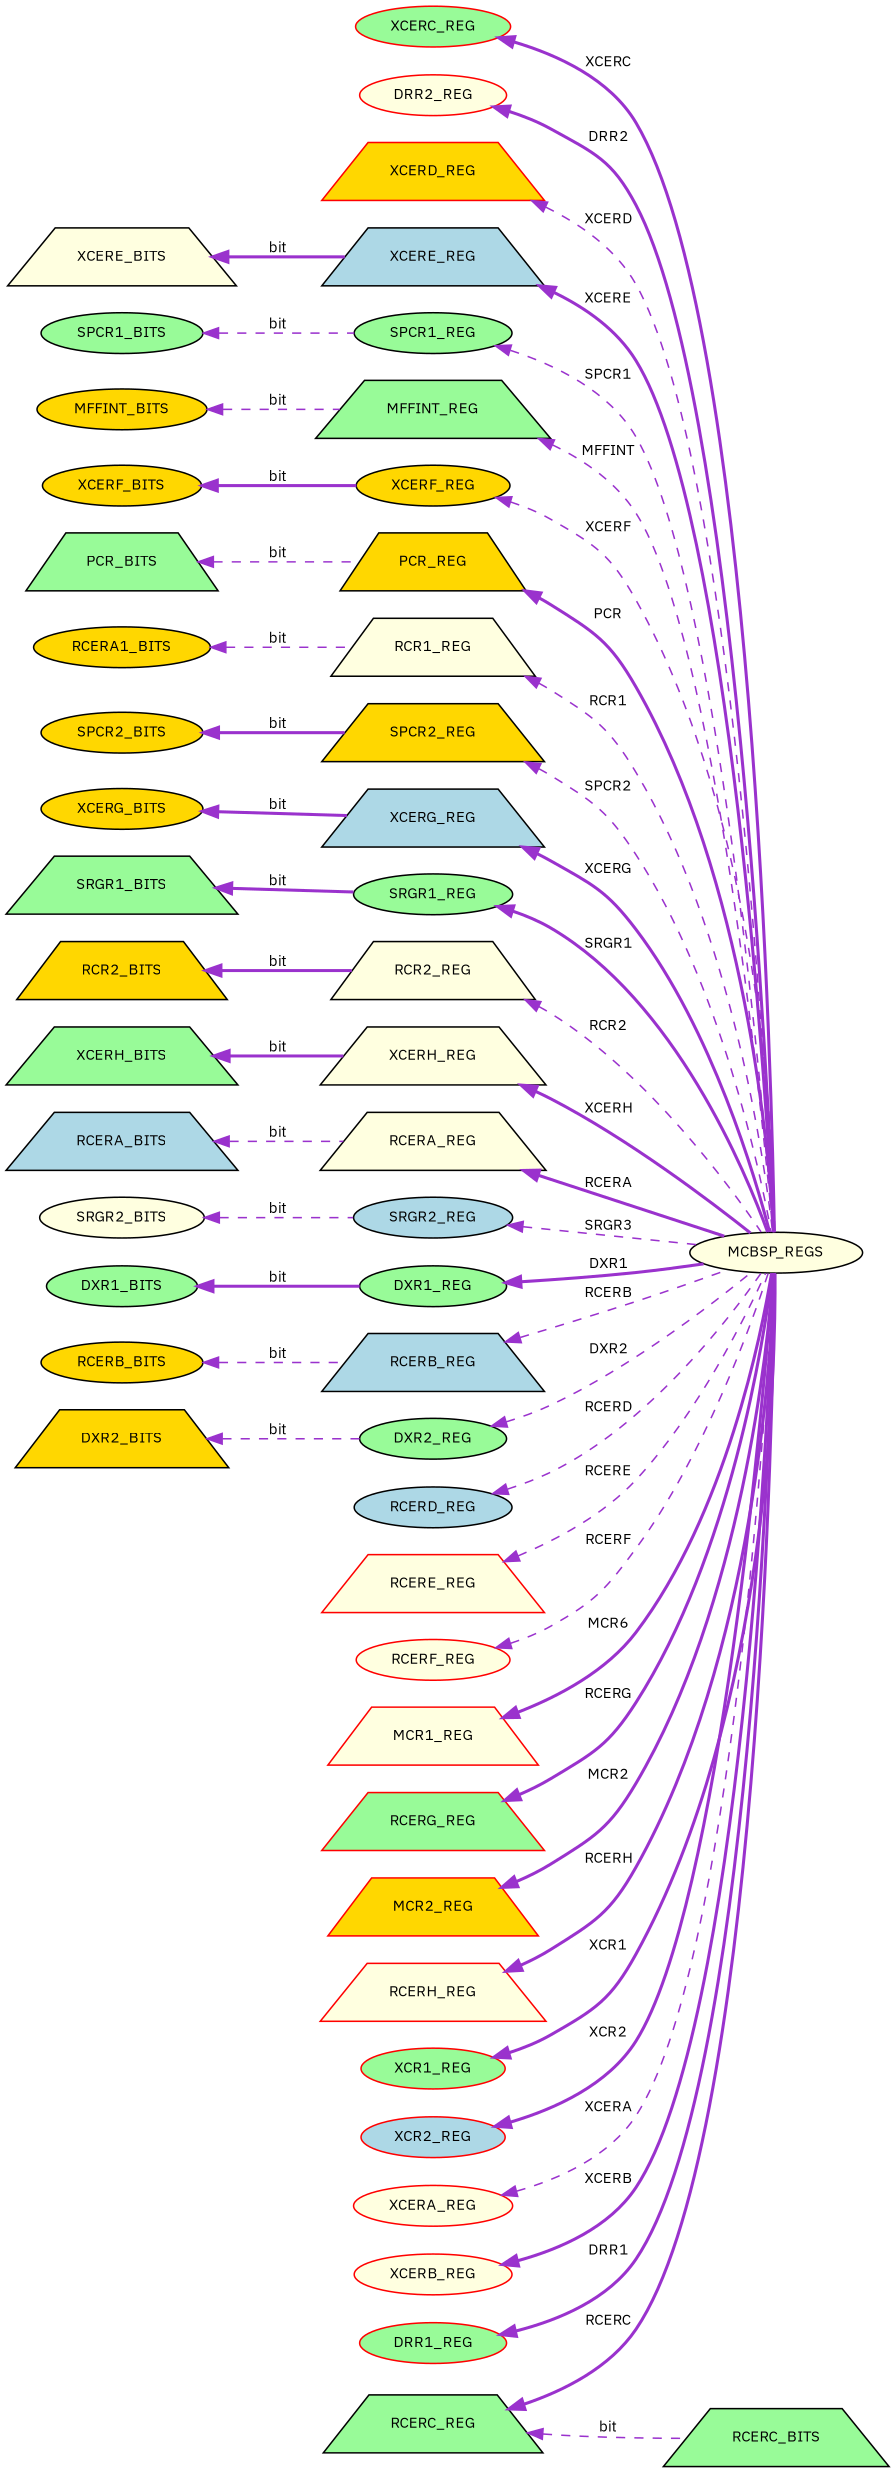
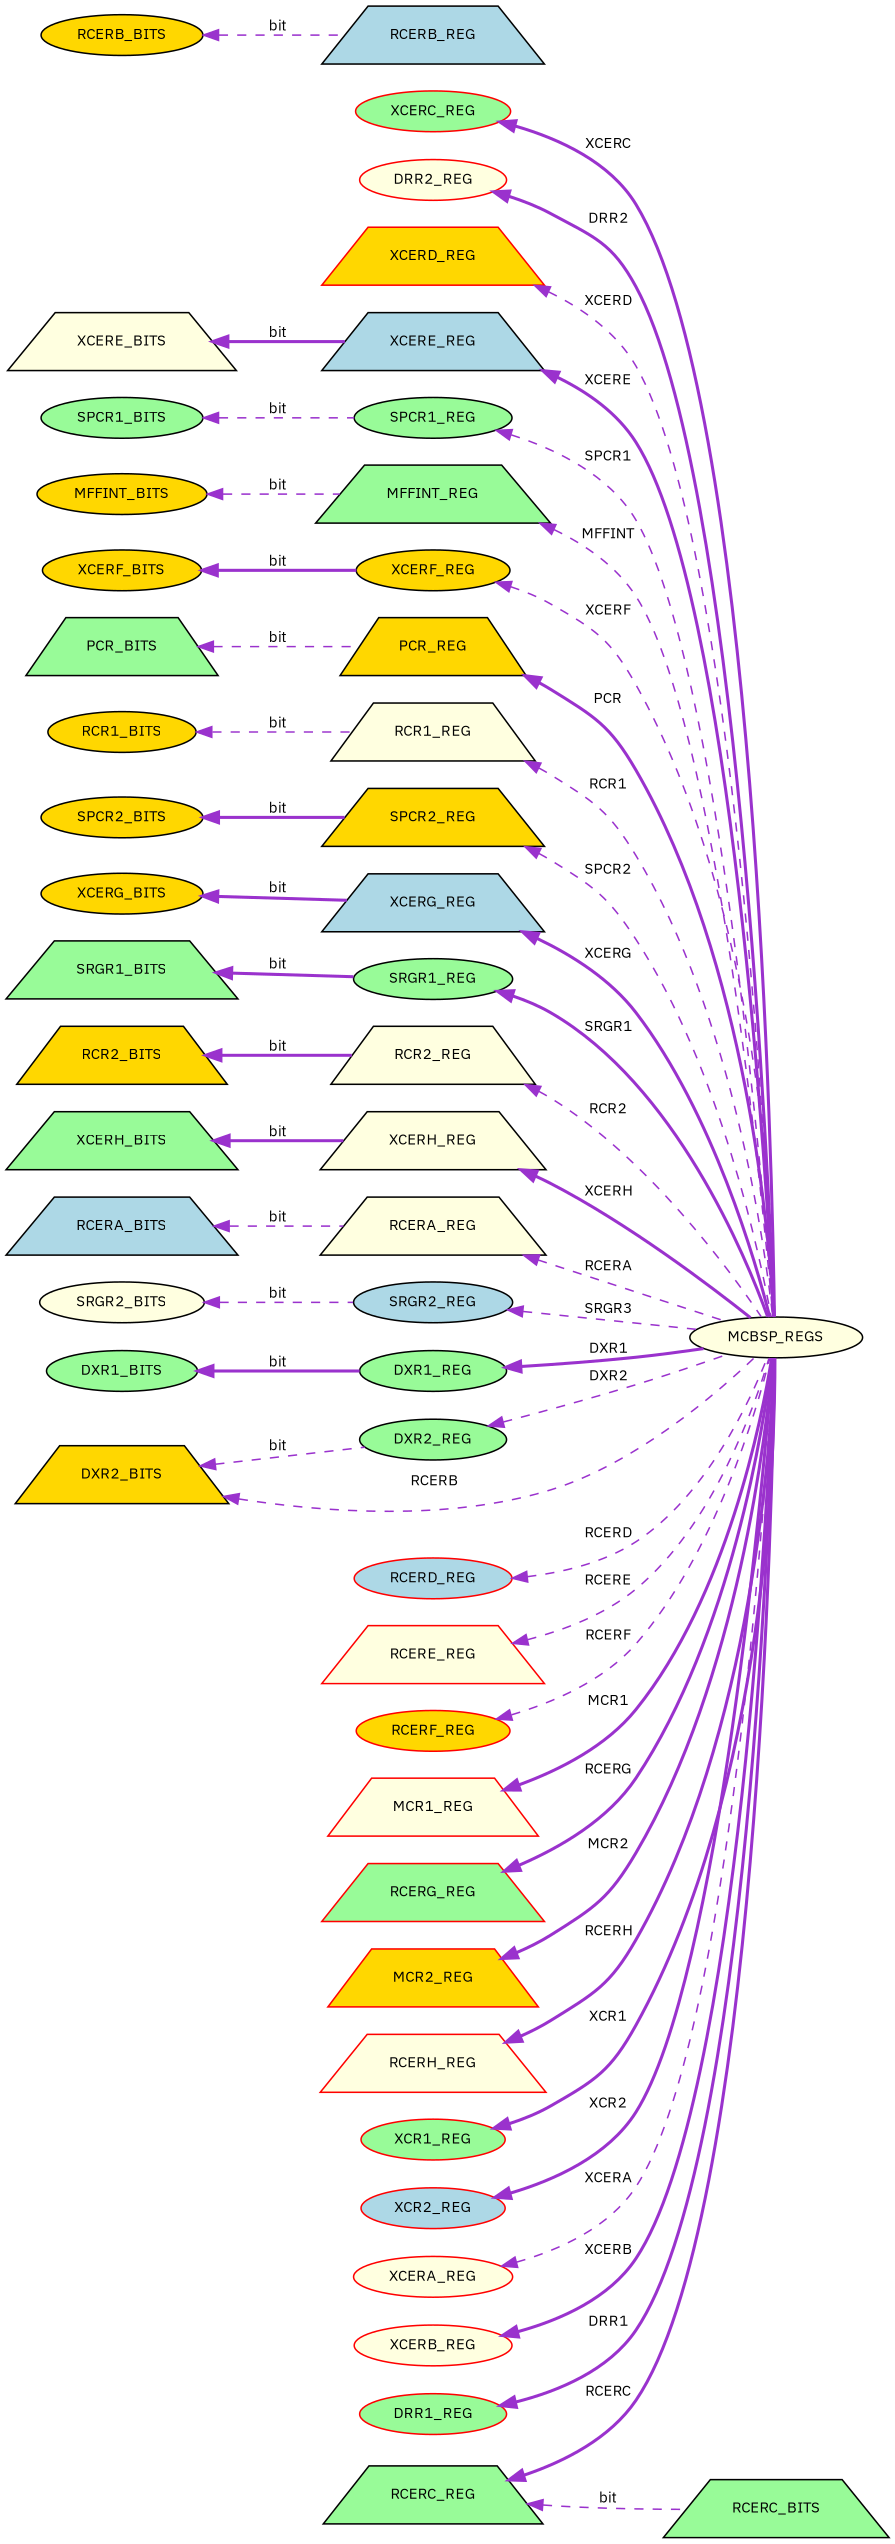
node "RCERA1_BITS": label "RCERA1_BITS" -> "RCR1_BITS"
edge "MCBSP_REGS" -> "RCERA_REG": style bold -> dashed
edge "MCBSP_REGS" -> "RCERB_REG": now "MCBSP_REGS" -> "DXR2_BITS"
node "RCERD_REG": color black -> red
edge "MCBSP_REGS" -> "MCR1_REG": label " MCR6" -> " MCR1"
node "RCERF_REG": fillcolor lightyellow -> gold
